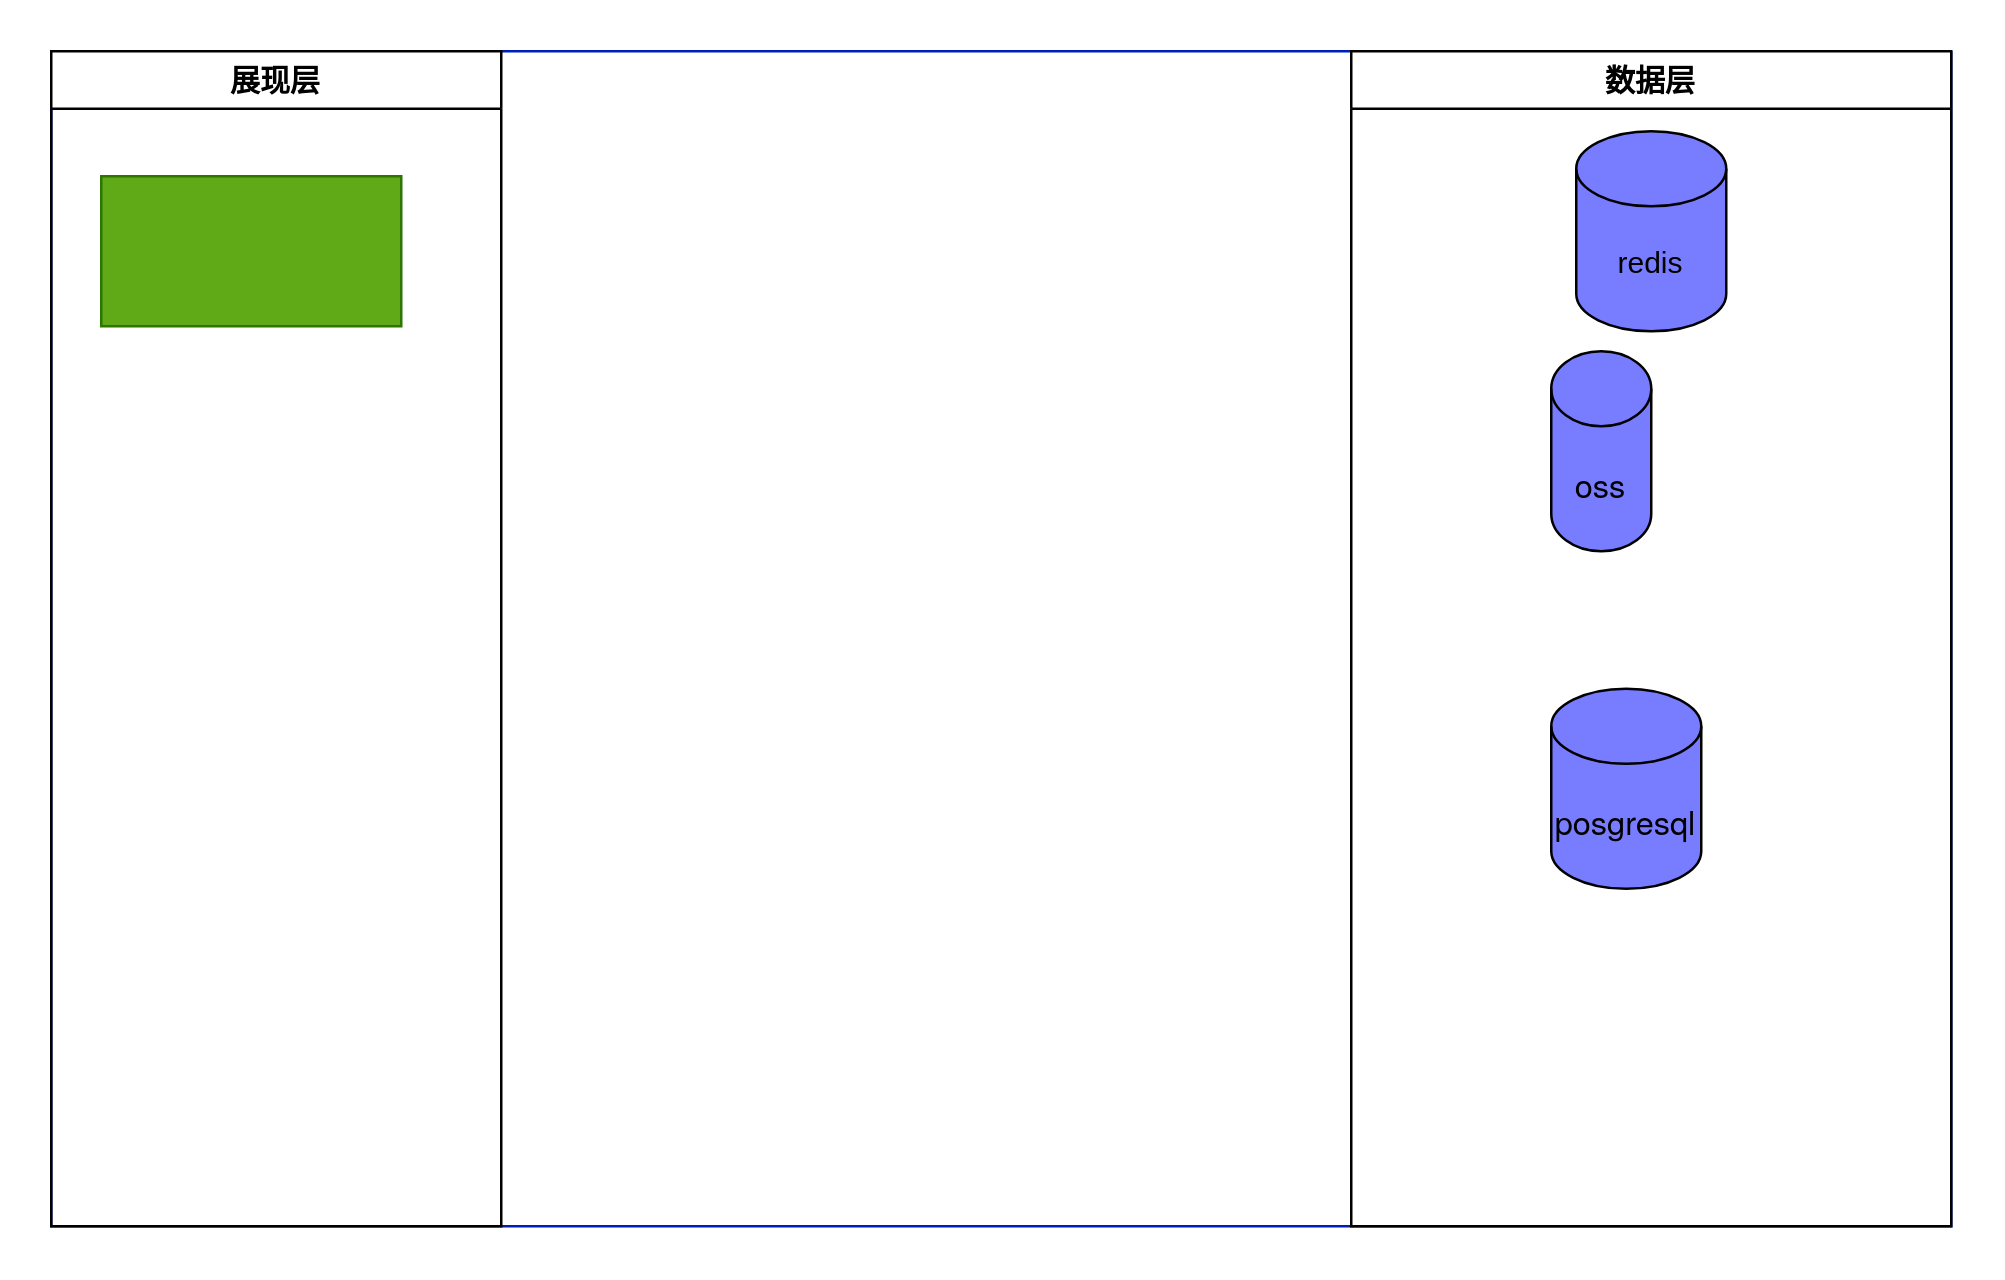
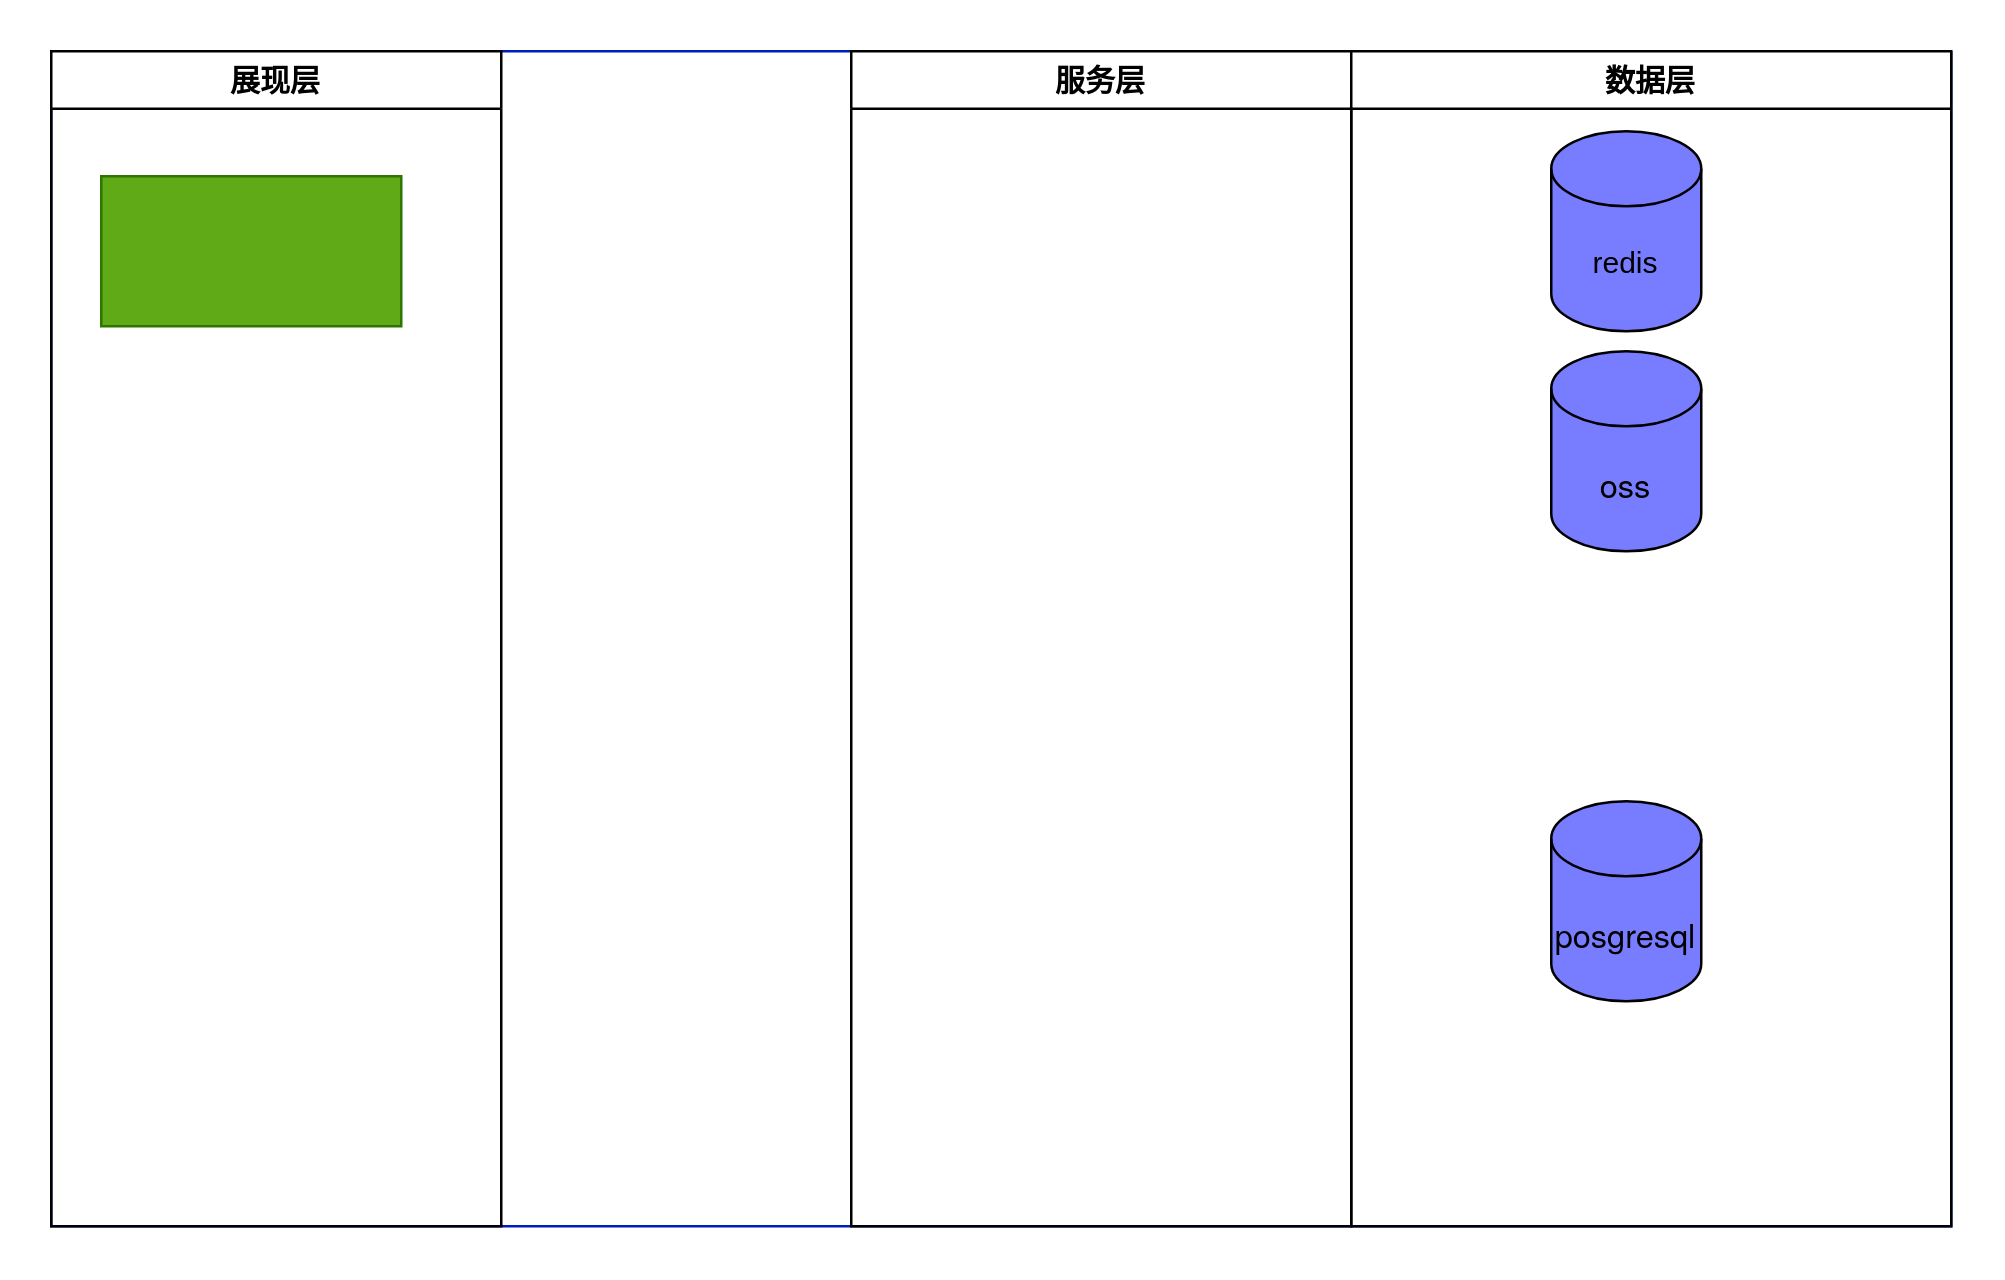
node "redis": moved (1651, 231) -> (1626, 231)
node "oss": size 100x200 -> 150x200
node "服务层": added
node "posgresql": moved (1626, 789) -> (1626, 901)
